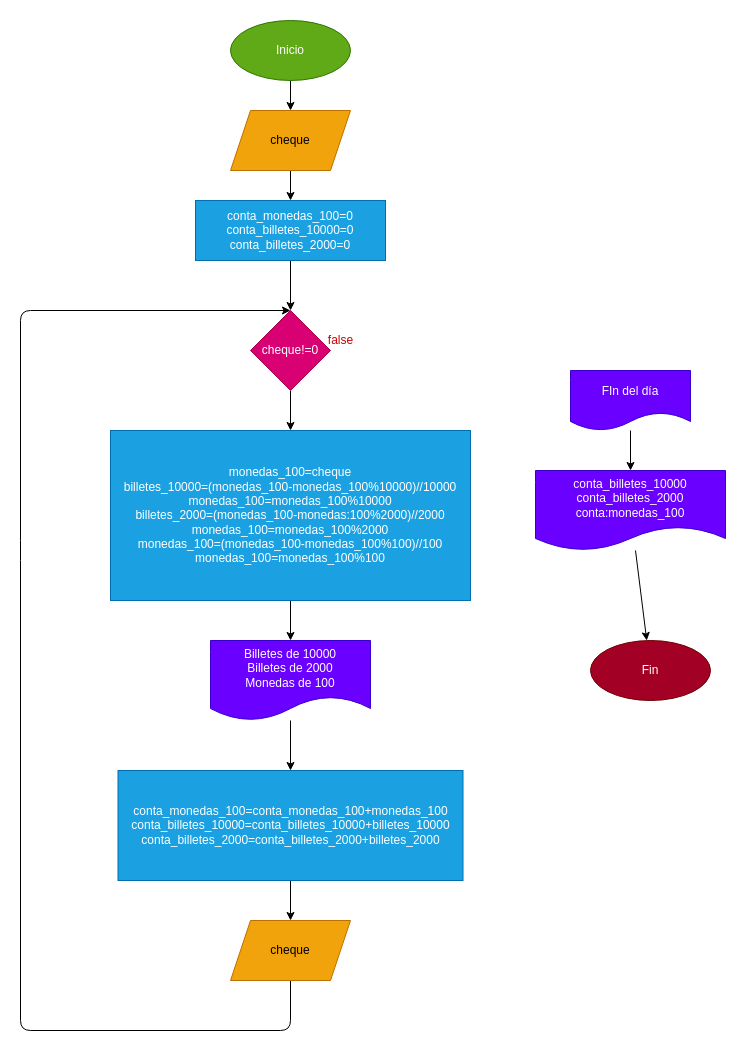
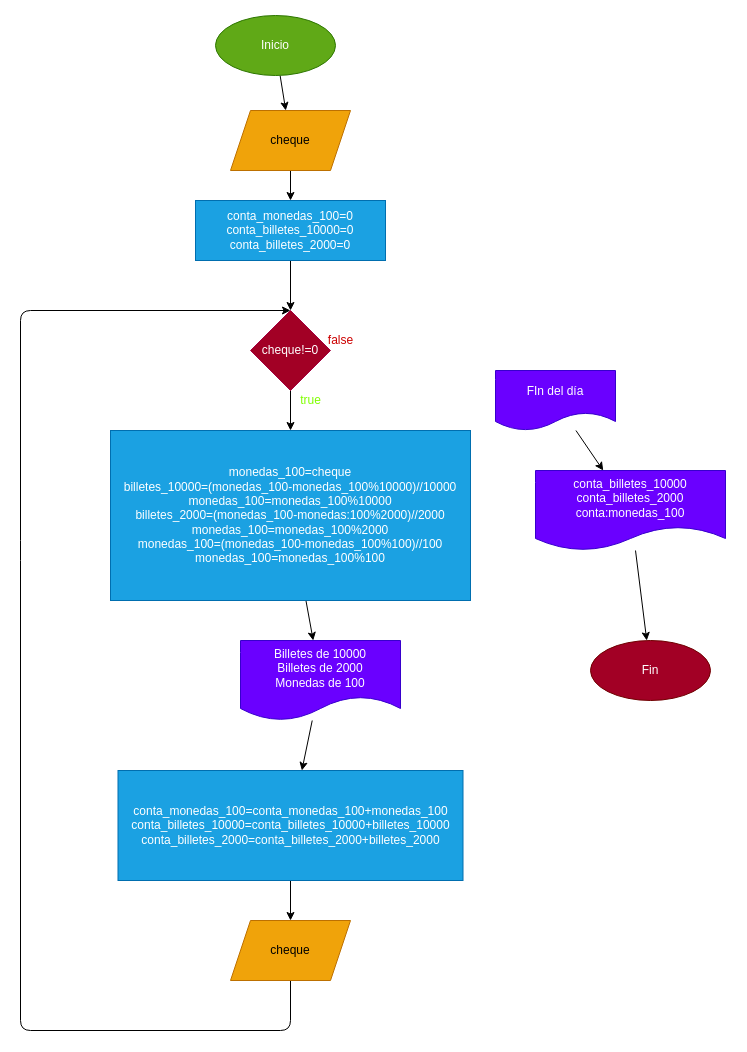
node "Inicio": moved (291, 51) -> (276, 46)
node "cheque!=0": fillcolor #d80073 -> #a20025
node "true": added
node "FIn del día": moved (631, 401) -> (556, 401)
node "Billetes de 10000 Billetes de 2000 Monedas de 100": moved (291, 681) -> (321, 681)
